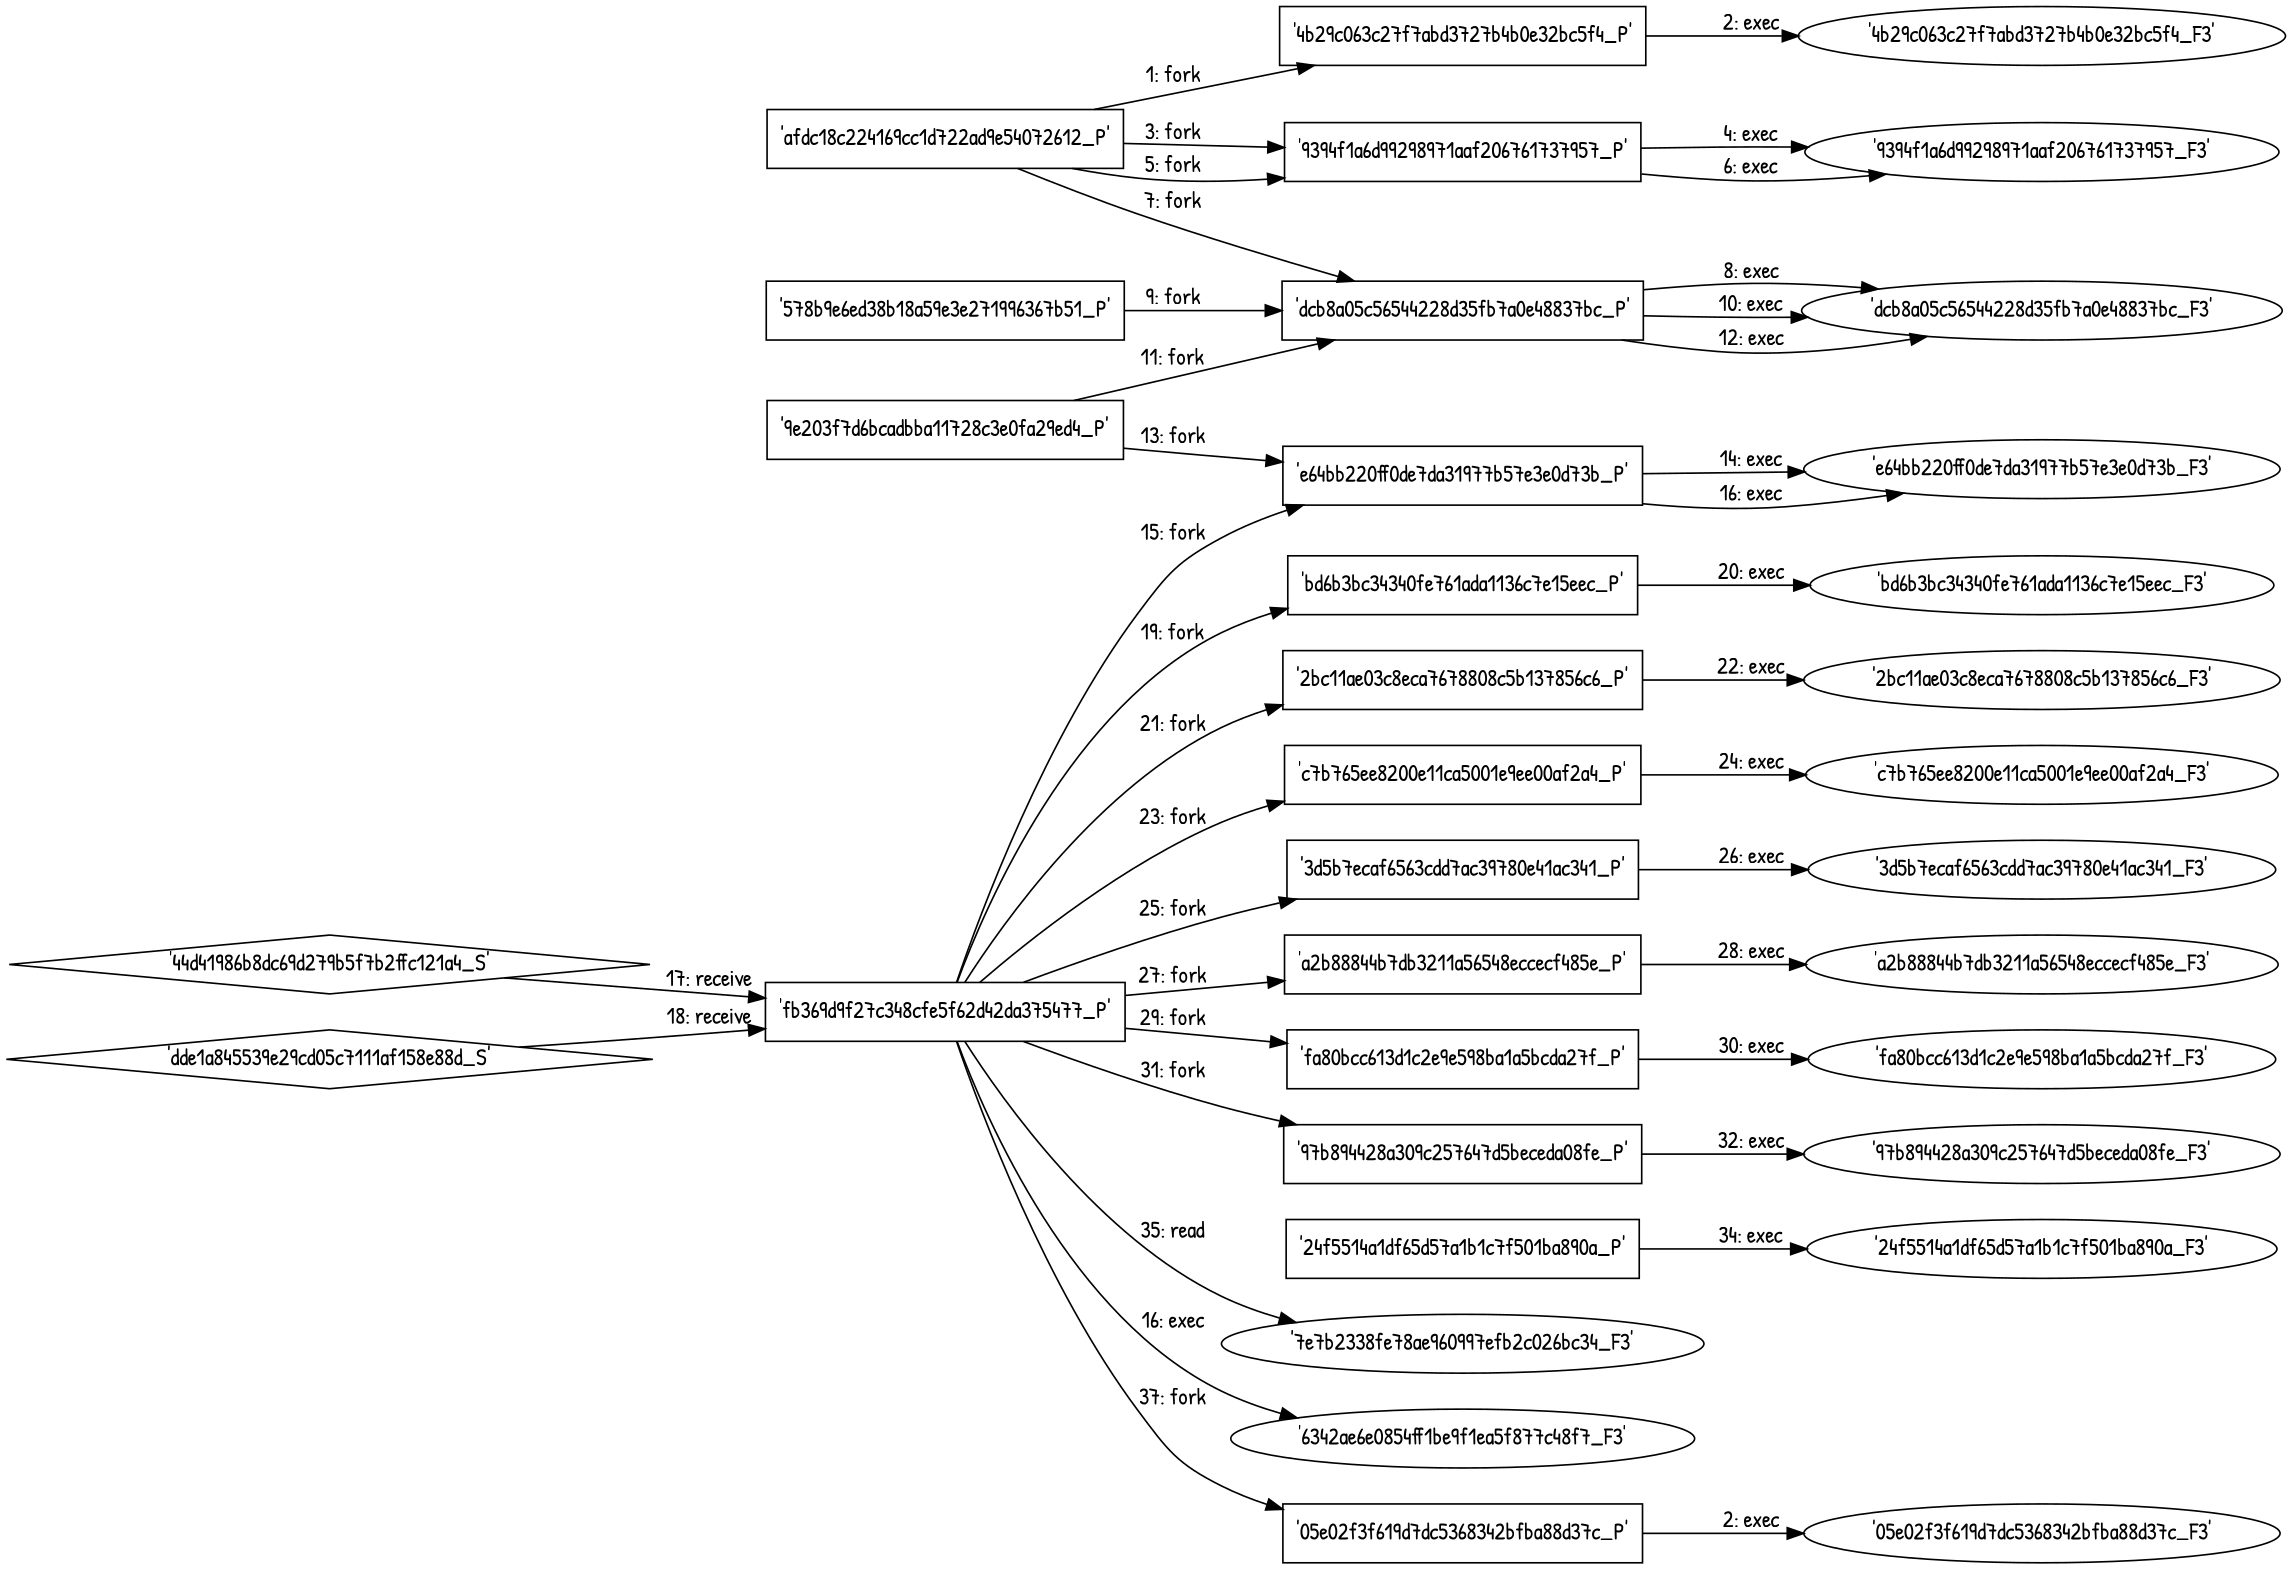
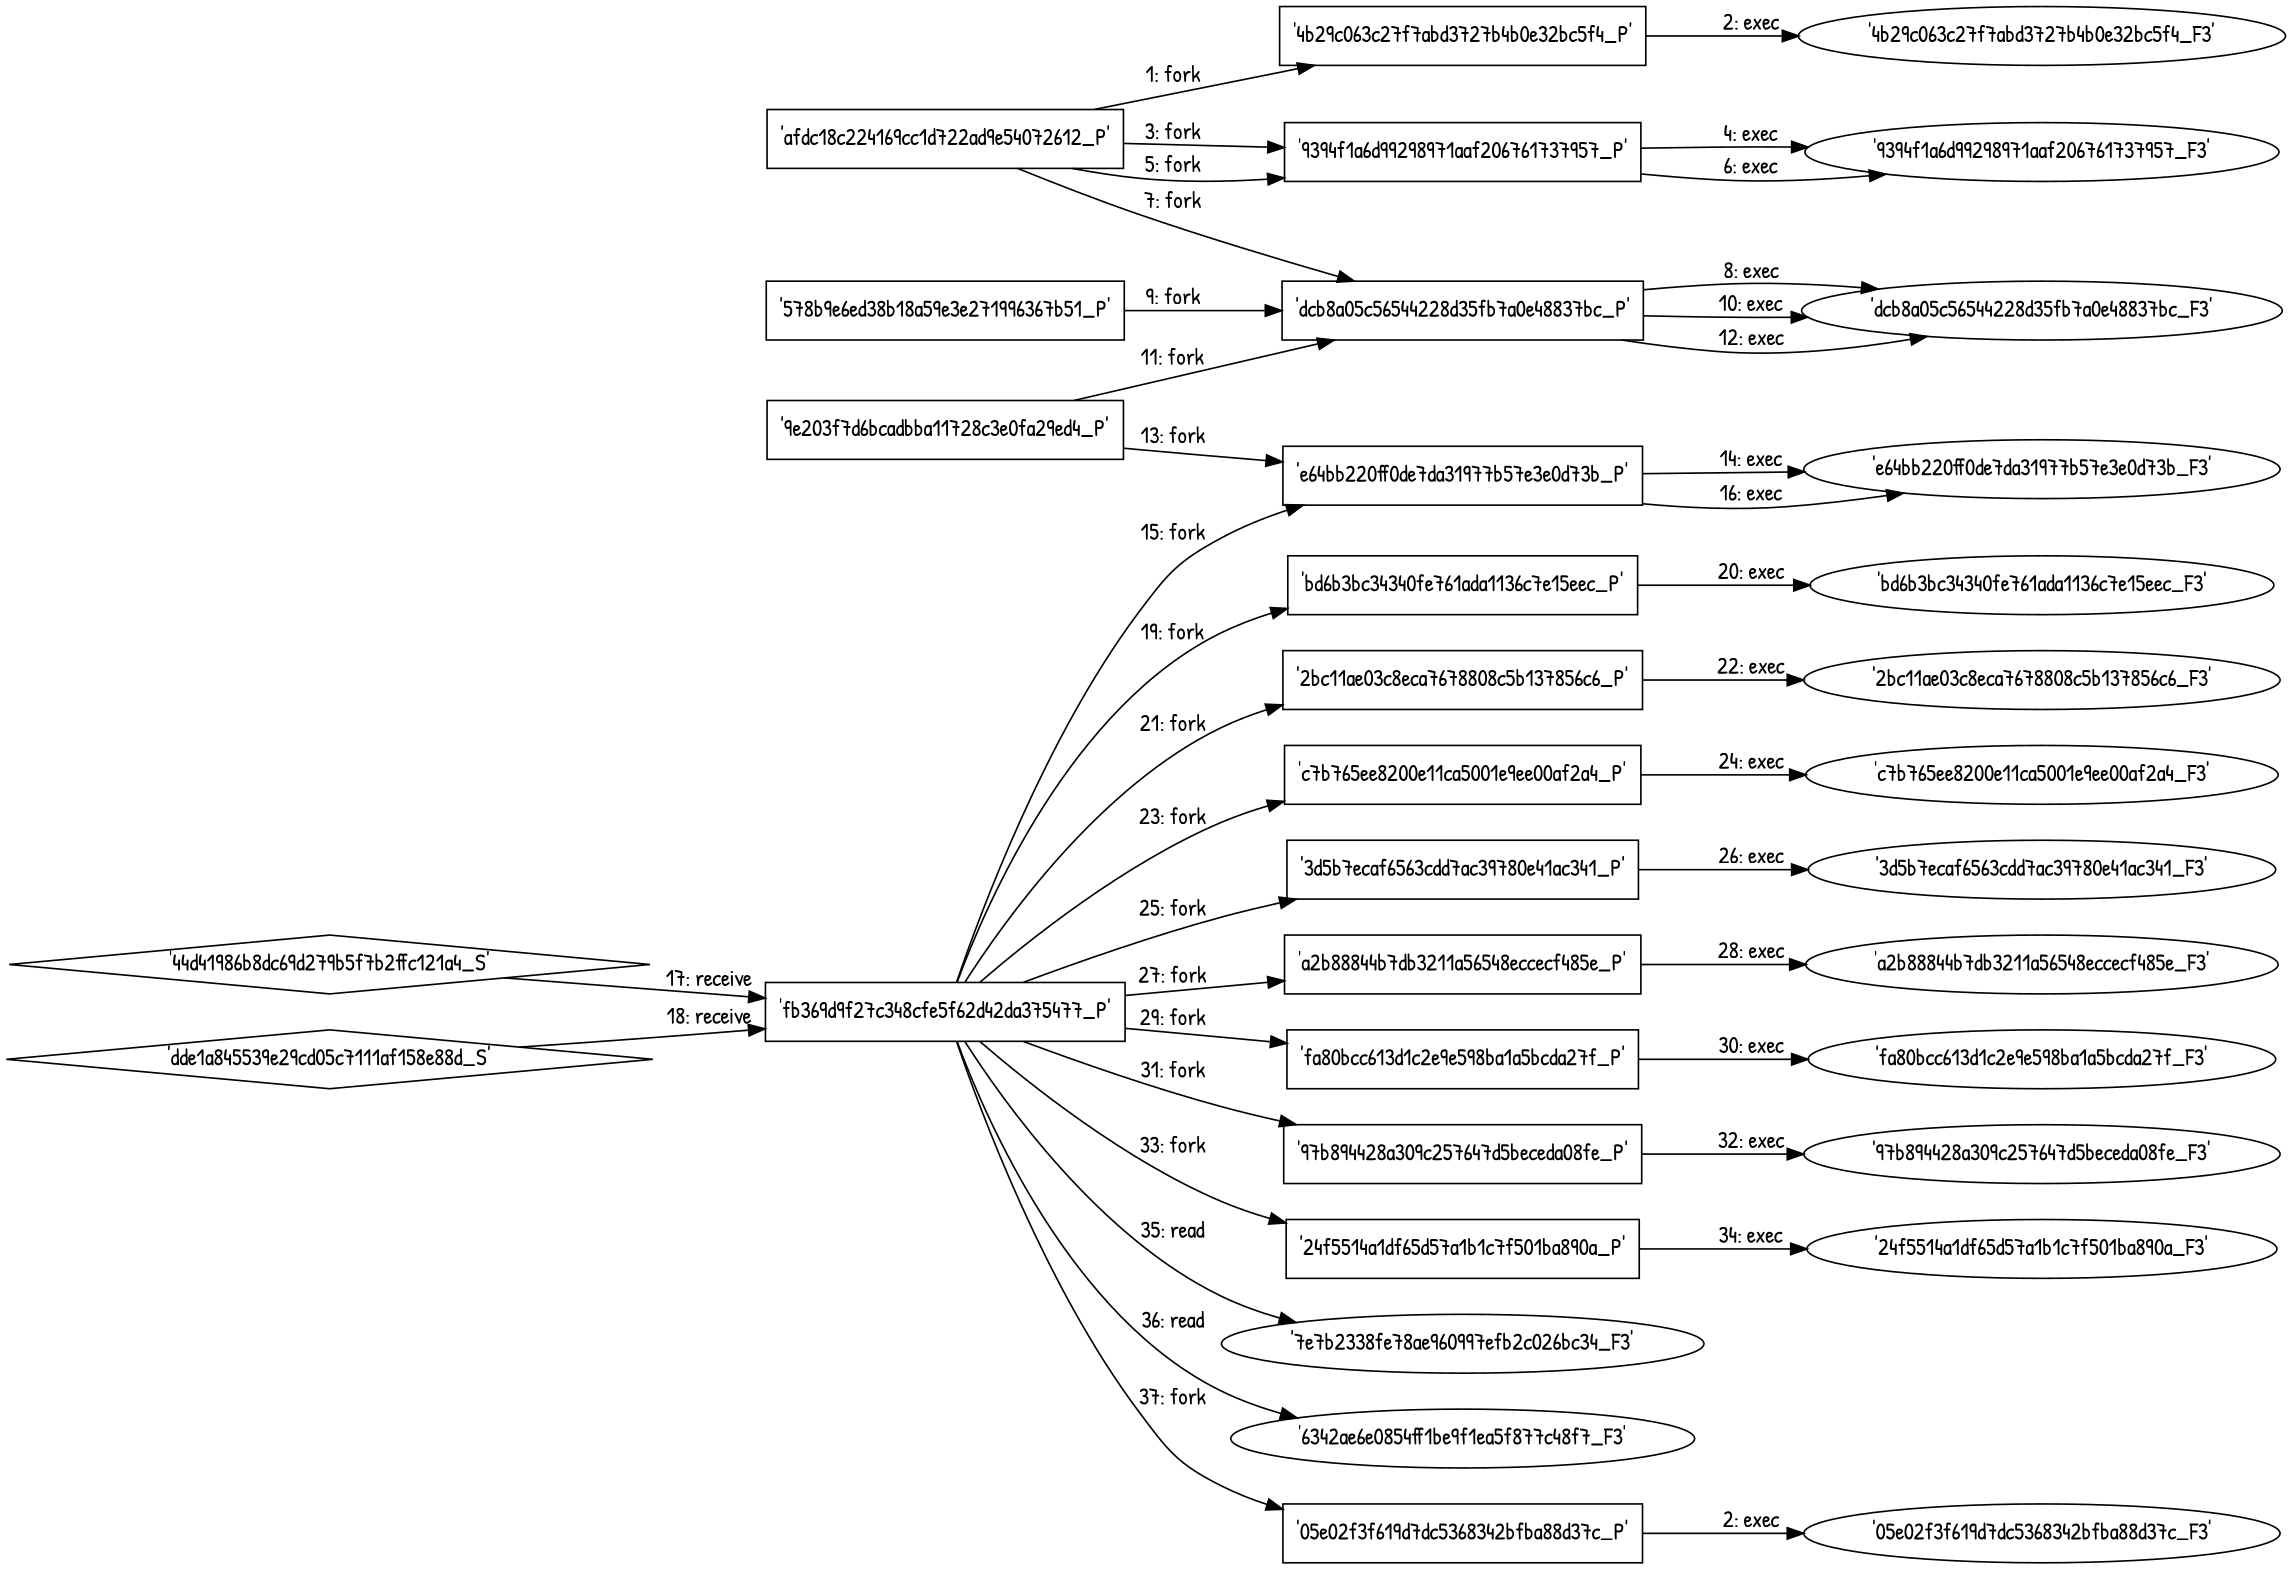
edge "'fb369d9f27c348cfe5f62d42da375477_P'" -> "'24f5514a1df65d57a1b1c7f501ba890a_P'": added, label "33: fork"
edge "'fb369d9f27c348cfe5f62d42da375477_P'" -> "'6342ae6e0854ff1be9f1ea5f877c48f7_F3'": label "16: exec" -> "36: read"
